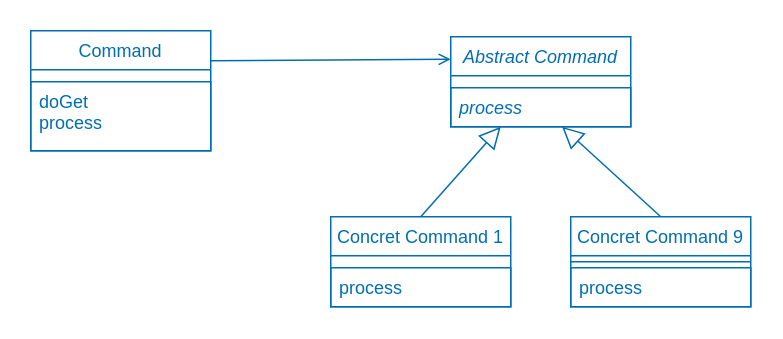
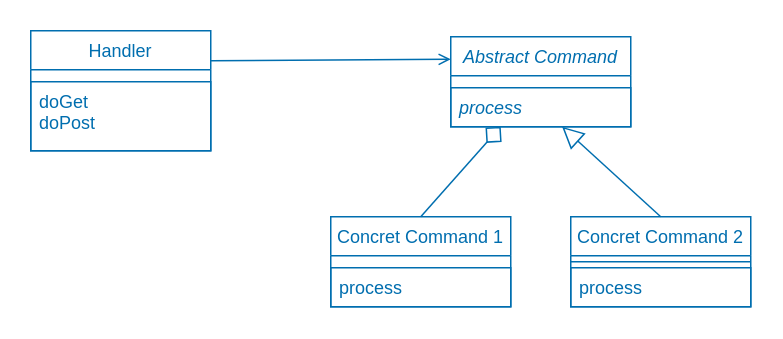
node "Command": label "Command" -> "Handler"
node "doGet process": label "doGet process" -> "doGet doPost"
edge "Concret Command 1" -> "Abstract Command": arrowhead block -> diamond
node "Concret Command 9": label "Concret Command 9" -> "Concret Command 2"
